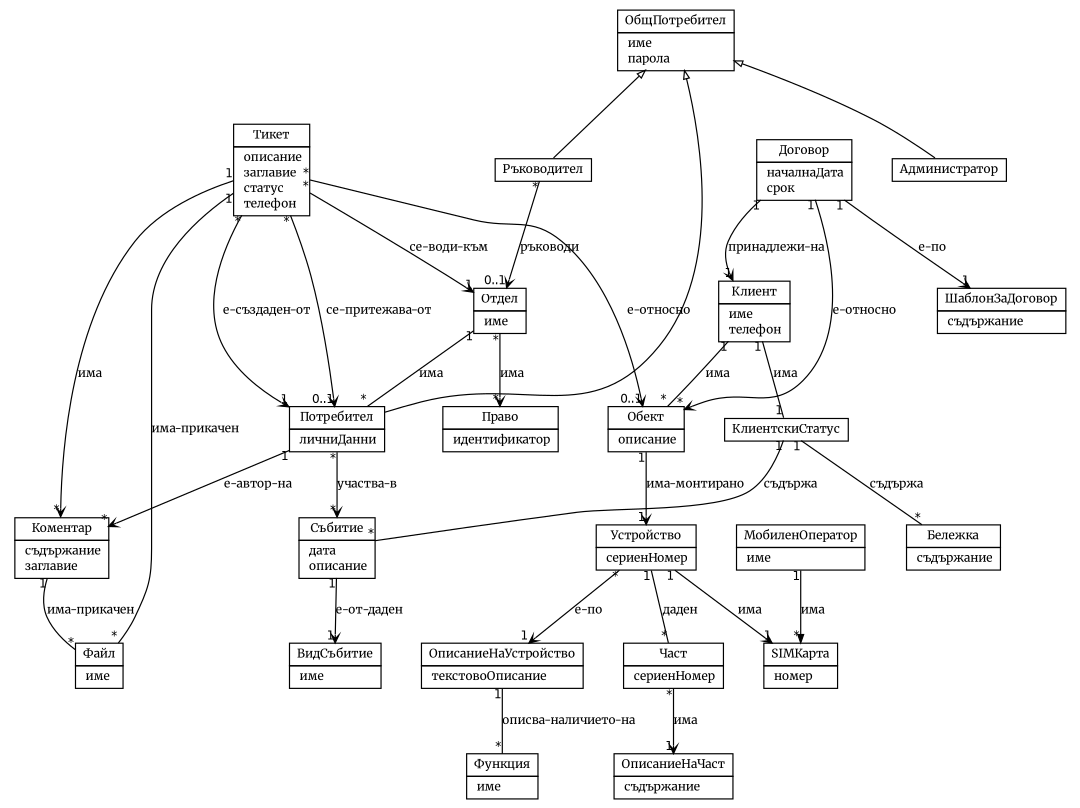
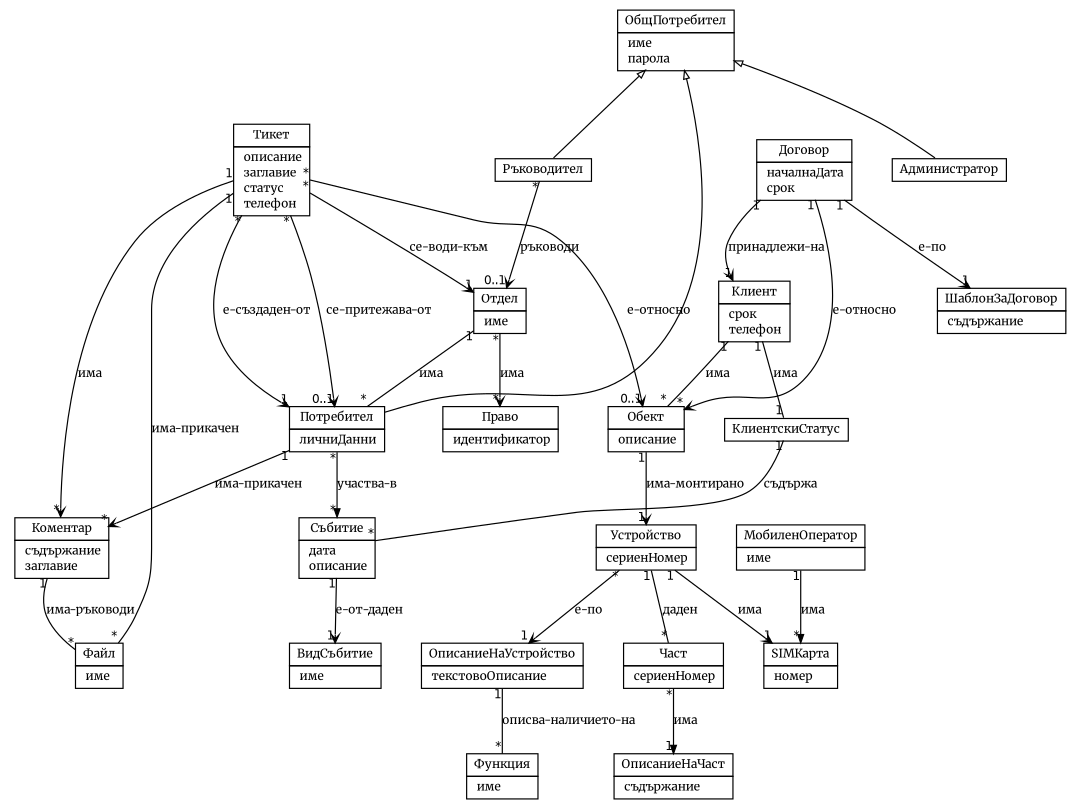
node "Клиент": text "име" -> "срок"
edge "Потребител" -> "Събитие": arrowhead open -> normal
edge "Потребител" -> "Коментар": label "е-автор-на" -> "има-прикачен"
node "Бележка": removed
edge "Коментар" -- "Файл": label "има-прикачен" -> "има-ръководи"
edge "Част" -> "ОписаниеНаЧаст": arrowhead open -> normal
